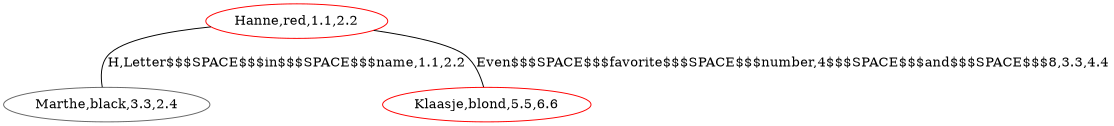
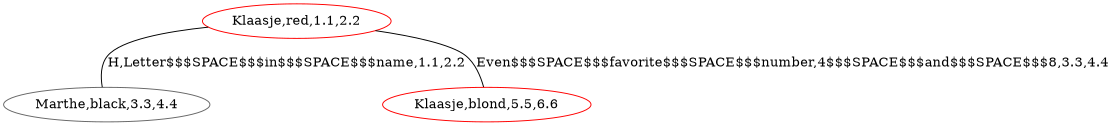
node "Hanne,red,1.1,2.2": label "Hanne,red,1.1,2.2" -> "Klaasje,red,1.1,2.2"
node "Marthe,black,3.3,2.4": label "Marthe,black,3.3,2.4" -> "Marthe,black,3.3,4.4"
